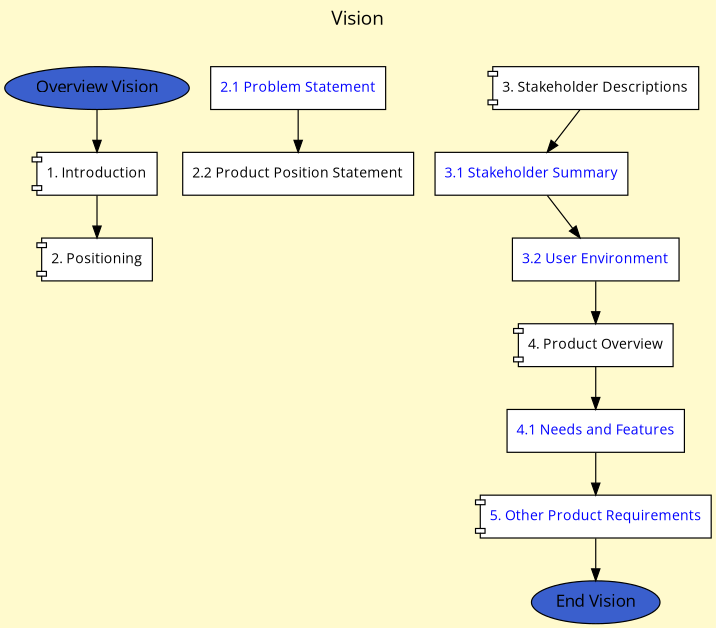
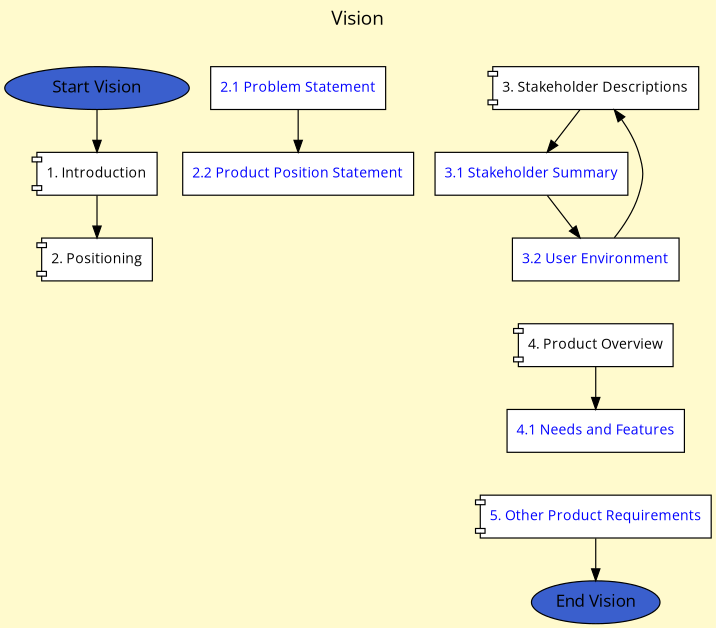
node "Overview Vision": label "Overview Vision" -> "Start Vision"
node "2.2 Product Position Statement": fontcolor black -> blue
edge "3.2 User Environment" -> "4. Product Overview": now "3.2 User Environment" -> "3. Stakeholder Descriptions"
edge "4.1 Needs and Features" -> "5. Other Product Requirements": removed
